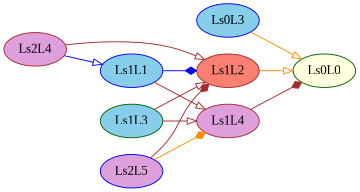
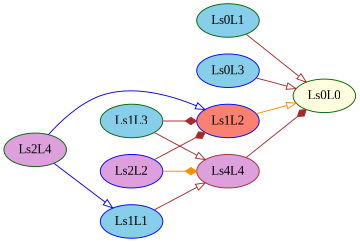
node "Ls0L1": added
edge "Ls2L4" -> "Ls1L2": color brown -> blue
edge "Ls0L3" -> "Ls0L0": color darkorange -> brown
node "Ls2L4": color brown -> darkgreen
edge "Ls1L1" -> "Ls1L2": removed
node "Ls1L2": color brown -> blue
edge "Ls1L3" -> "Ls1L2": arrowhead onormal -> diamond
node "Ls1L4": label "Ls1L4" -> "Ls4L4"
node "Ls2L5": label "Ls2L5" -> "Ls2L2"
